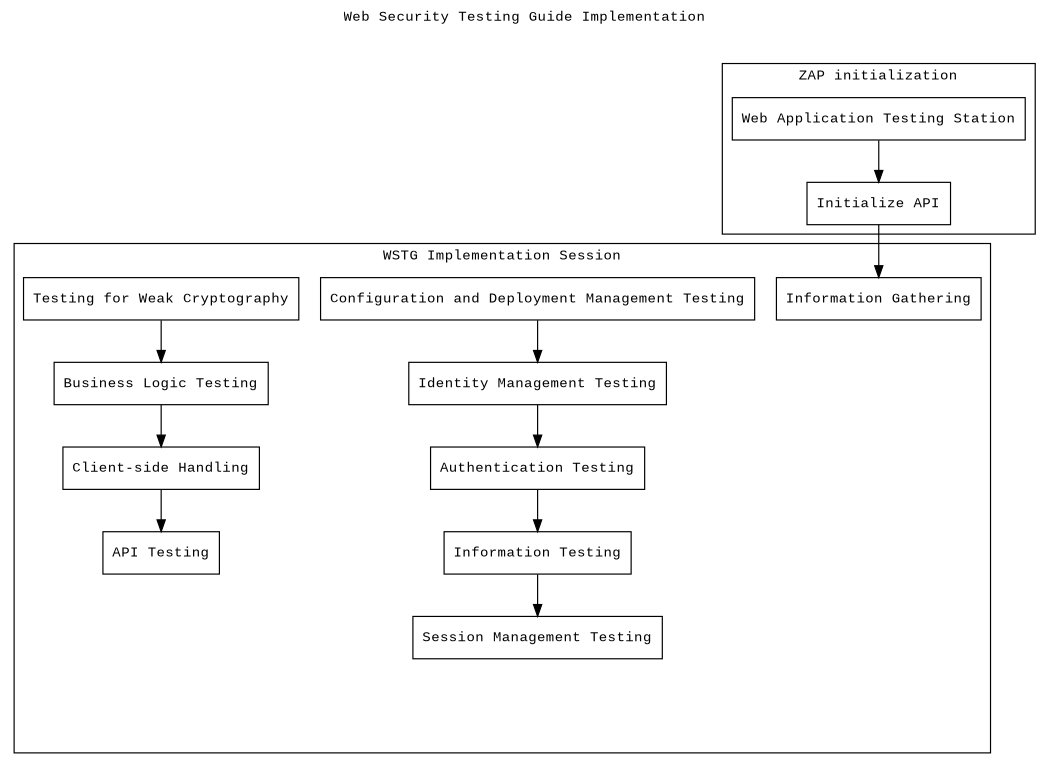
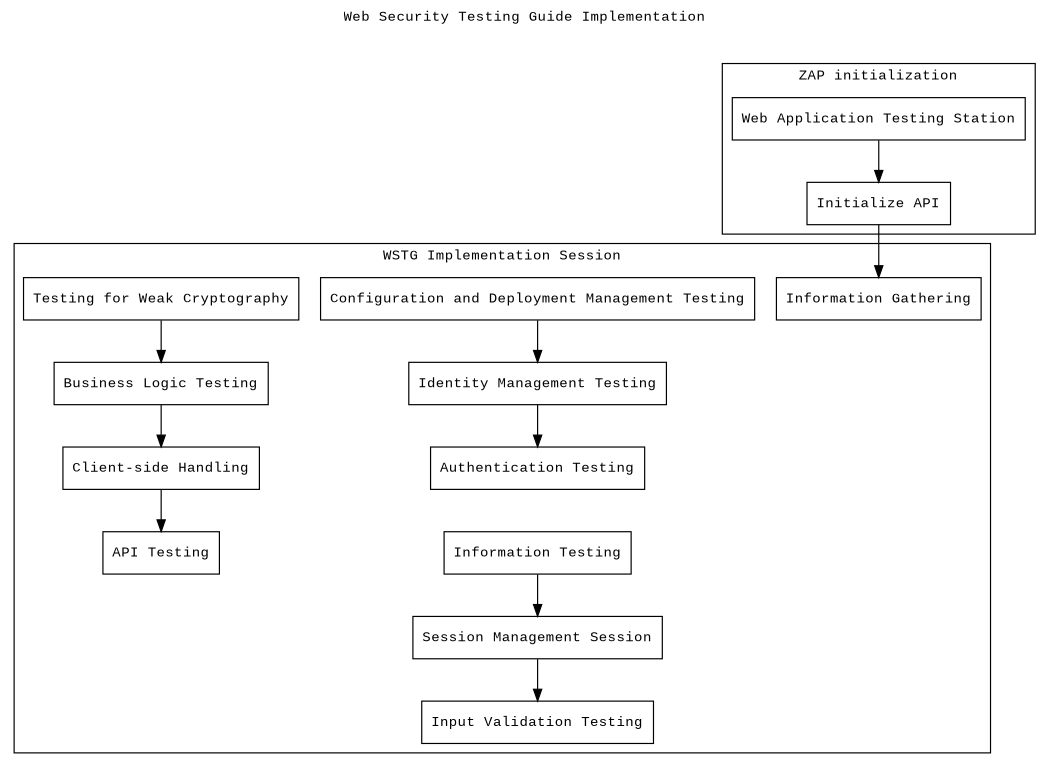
edge "Authentication Testing" -> "Information Testing": removed
node "Session Management Testing": label "Session Management Testing" -> "Session Management Session"
node "Input Validation Testing": added
